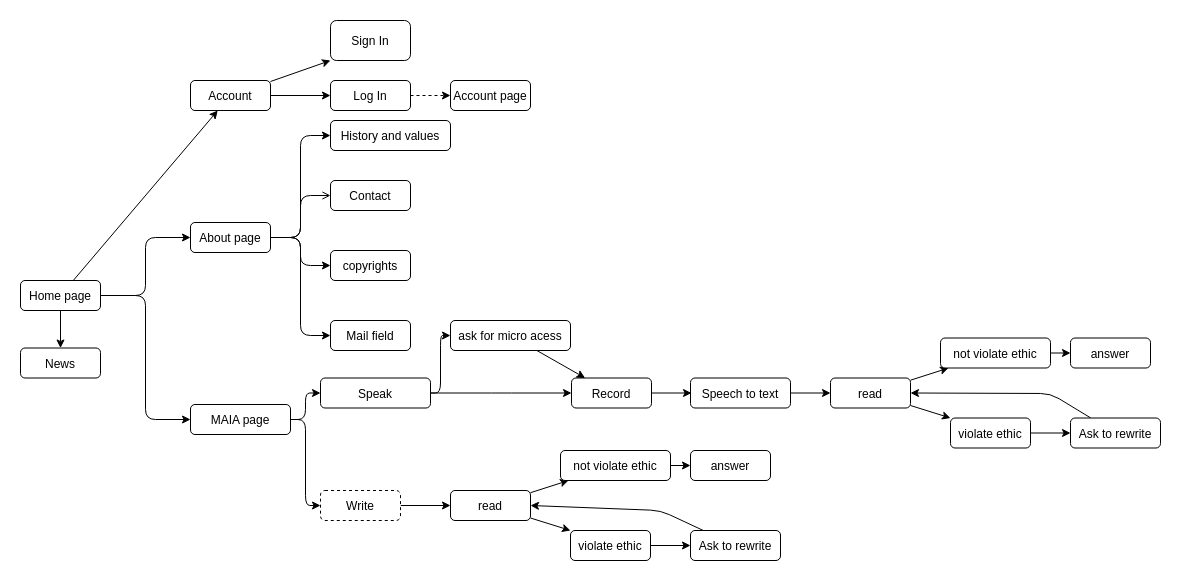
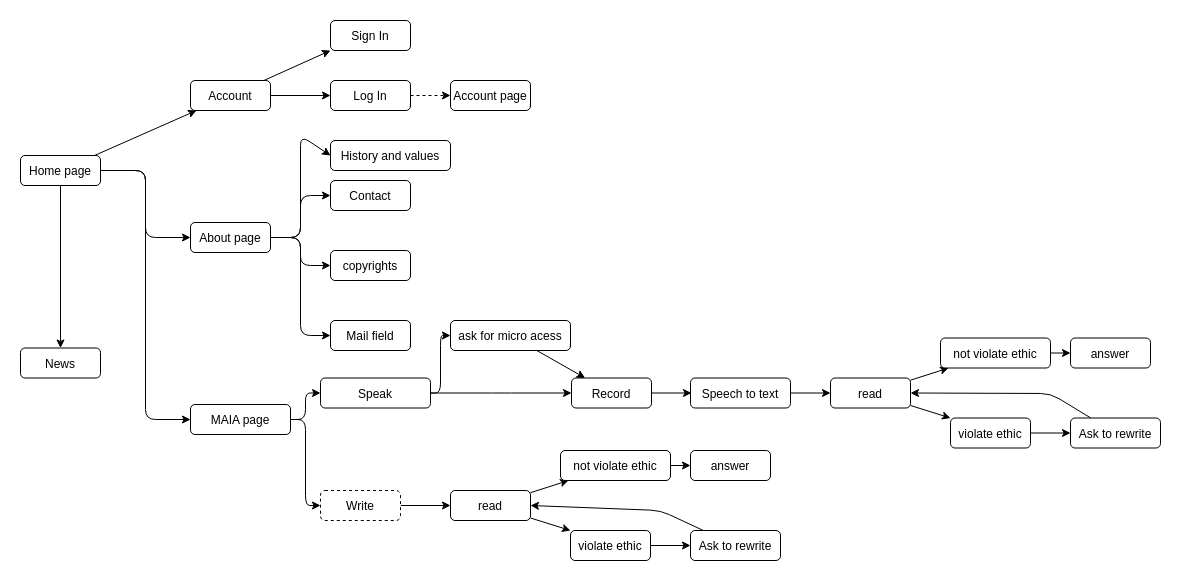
node "Sign In": size 80x40 -> 80x30
node "History and values": moved (391, 136) -> (391, 156)
edge "About page" -> "Contact": arrowhead open -> classic
node "Home page": moved (61, 296) -> (61, 171)
